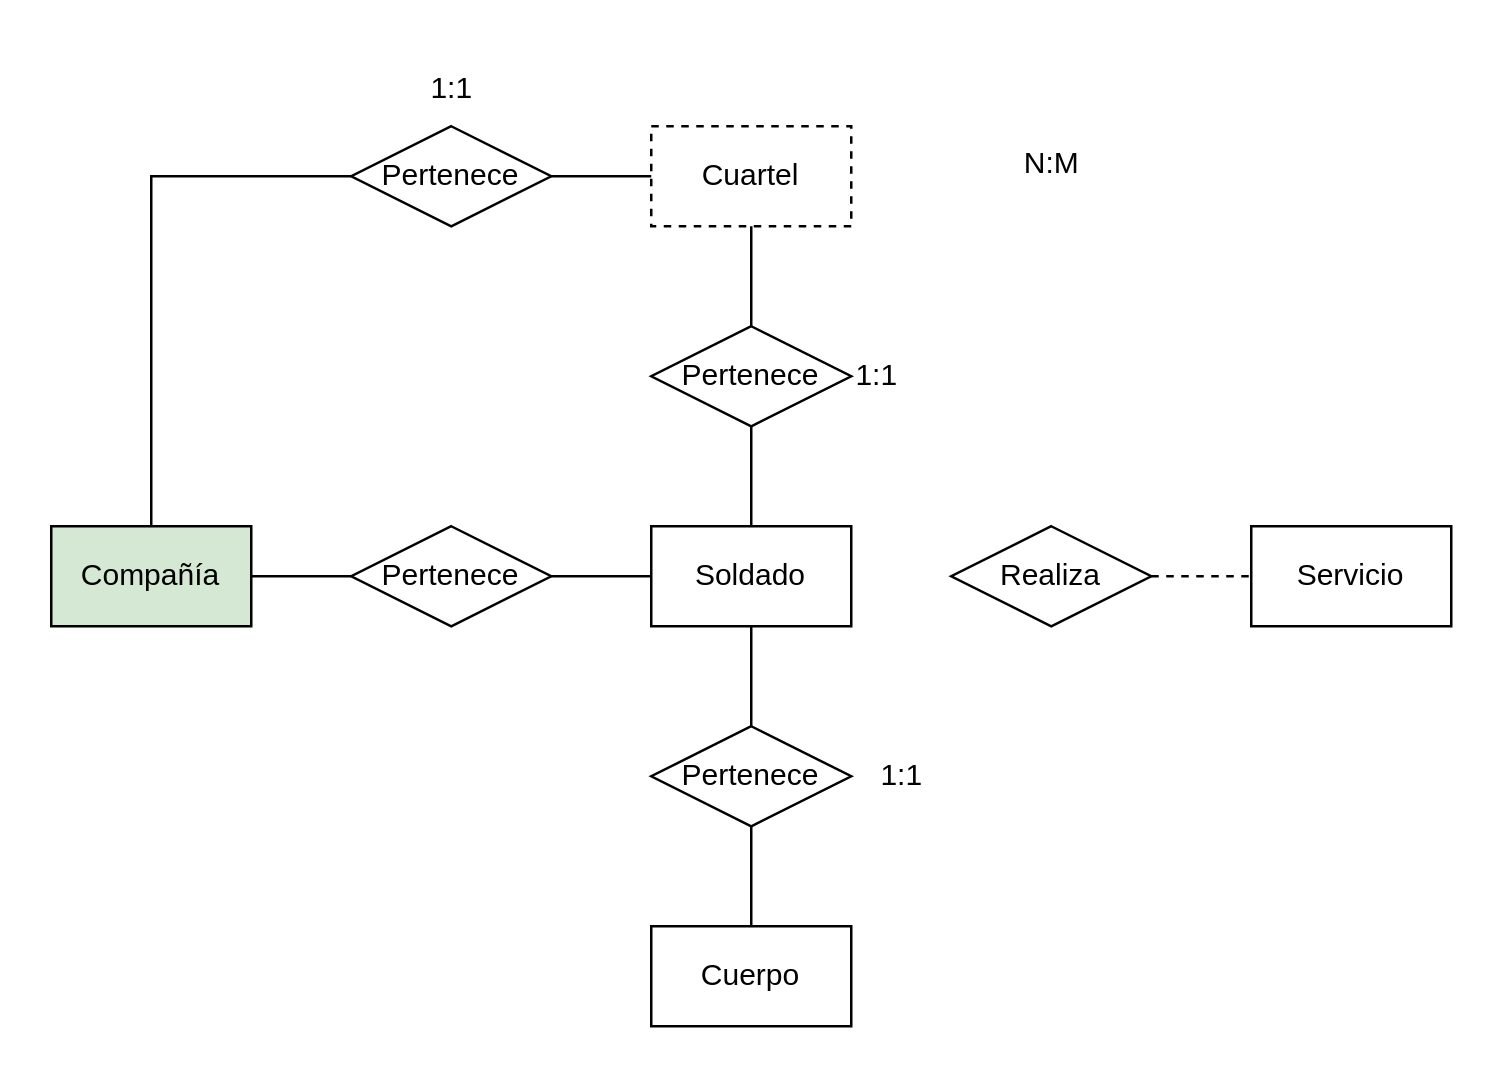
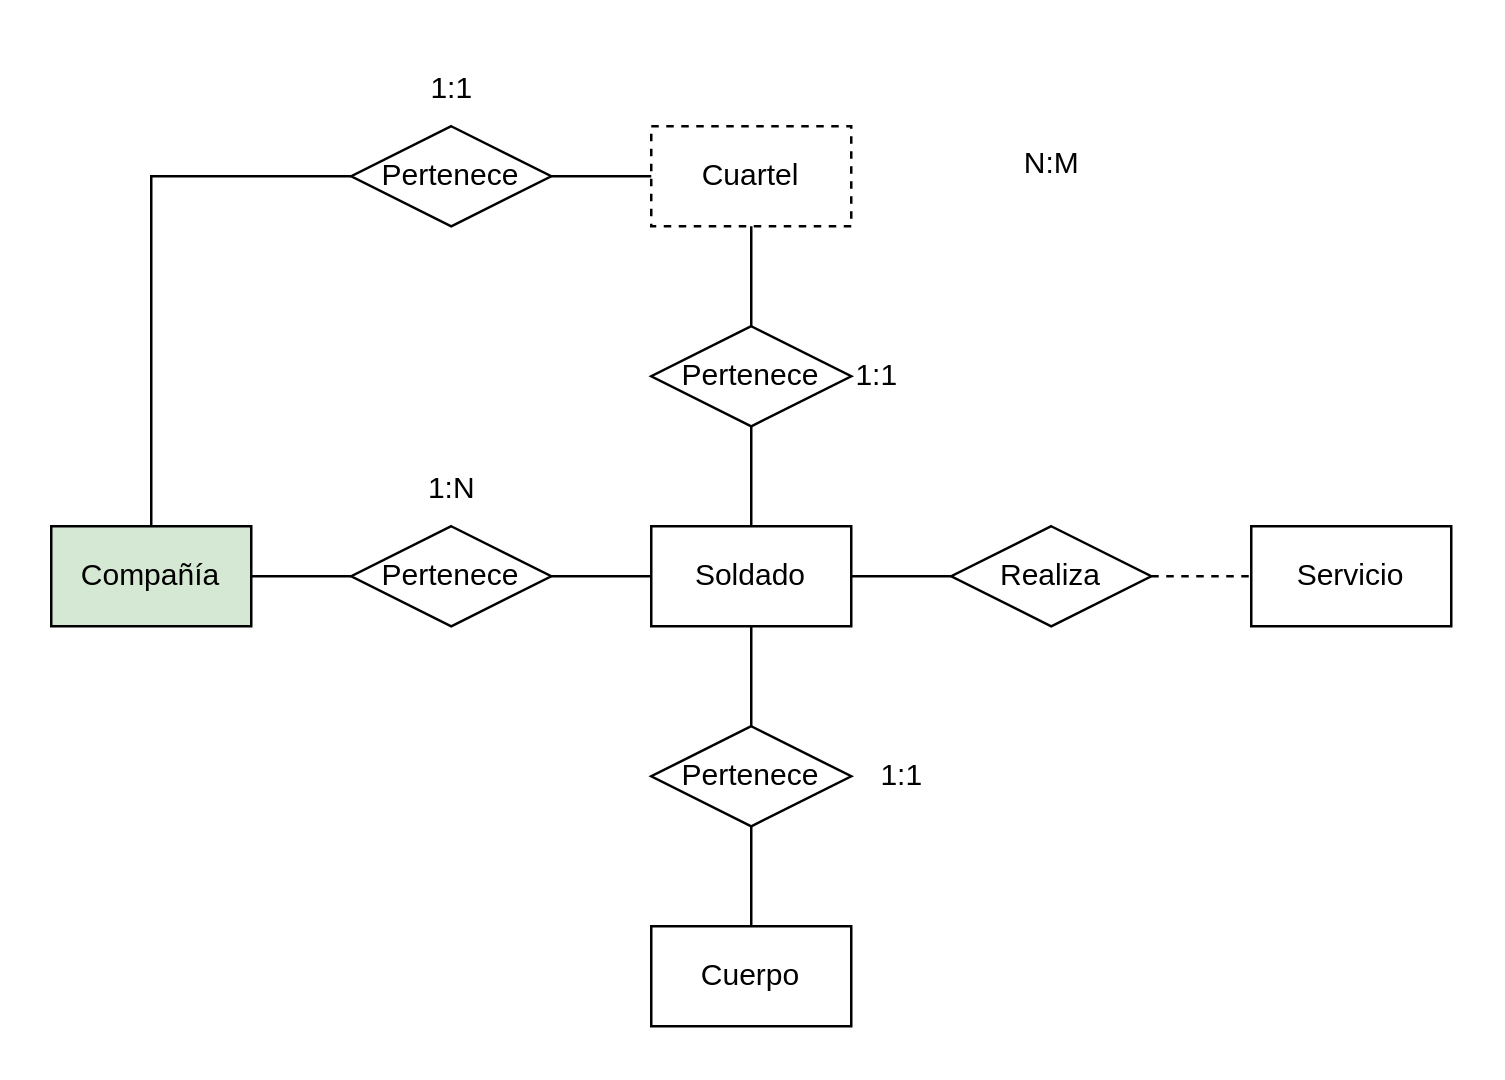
node "1:N": added
edge "Soldado" -- "Realiza": added
